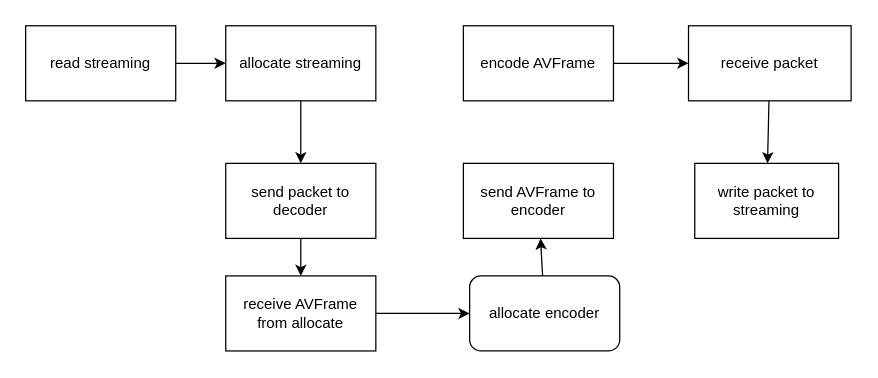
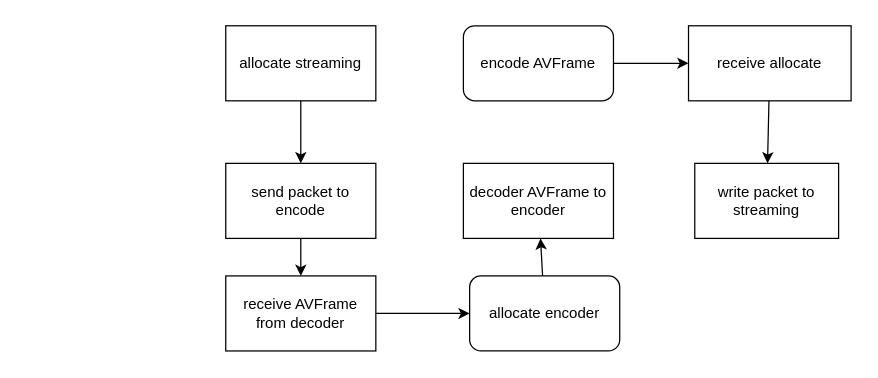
node "read streaming": removed
edge "read streaming" -> "allocate streaming": removed
node "encode AVFrame": shape rectangle -> rounded rectangle
node "receive packet": label "receive packet" -> "receive allocate"
node "send packet to decoder": label "send packet to decoder" -> "send packet to encode"
node "send AVFrame to encoder": label "send AVFrame to encoder" -> "decoder AVFrame to encoder"
node "receive AVFrame from allocate": label "receive AVFrame from allocate" -> "receive AVFrame from decoder"
